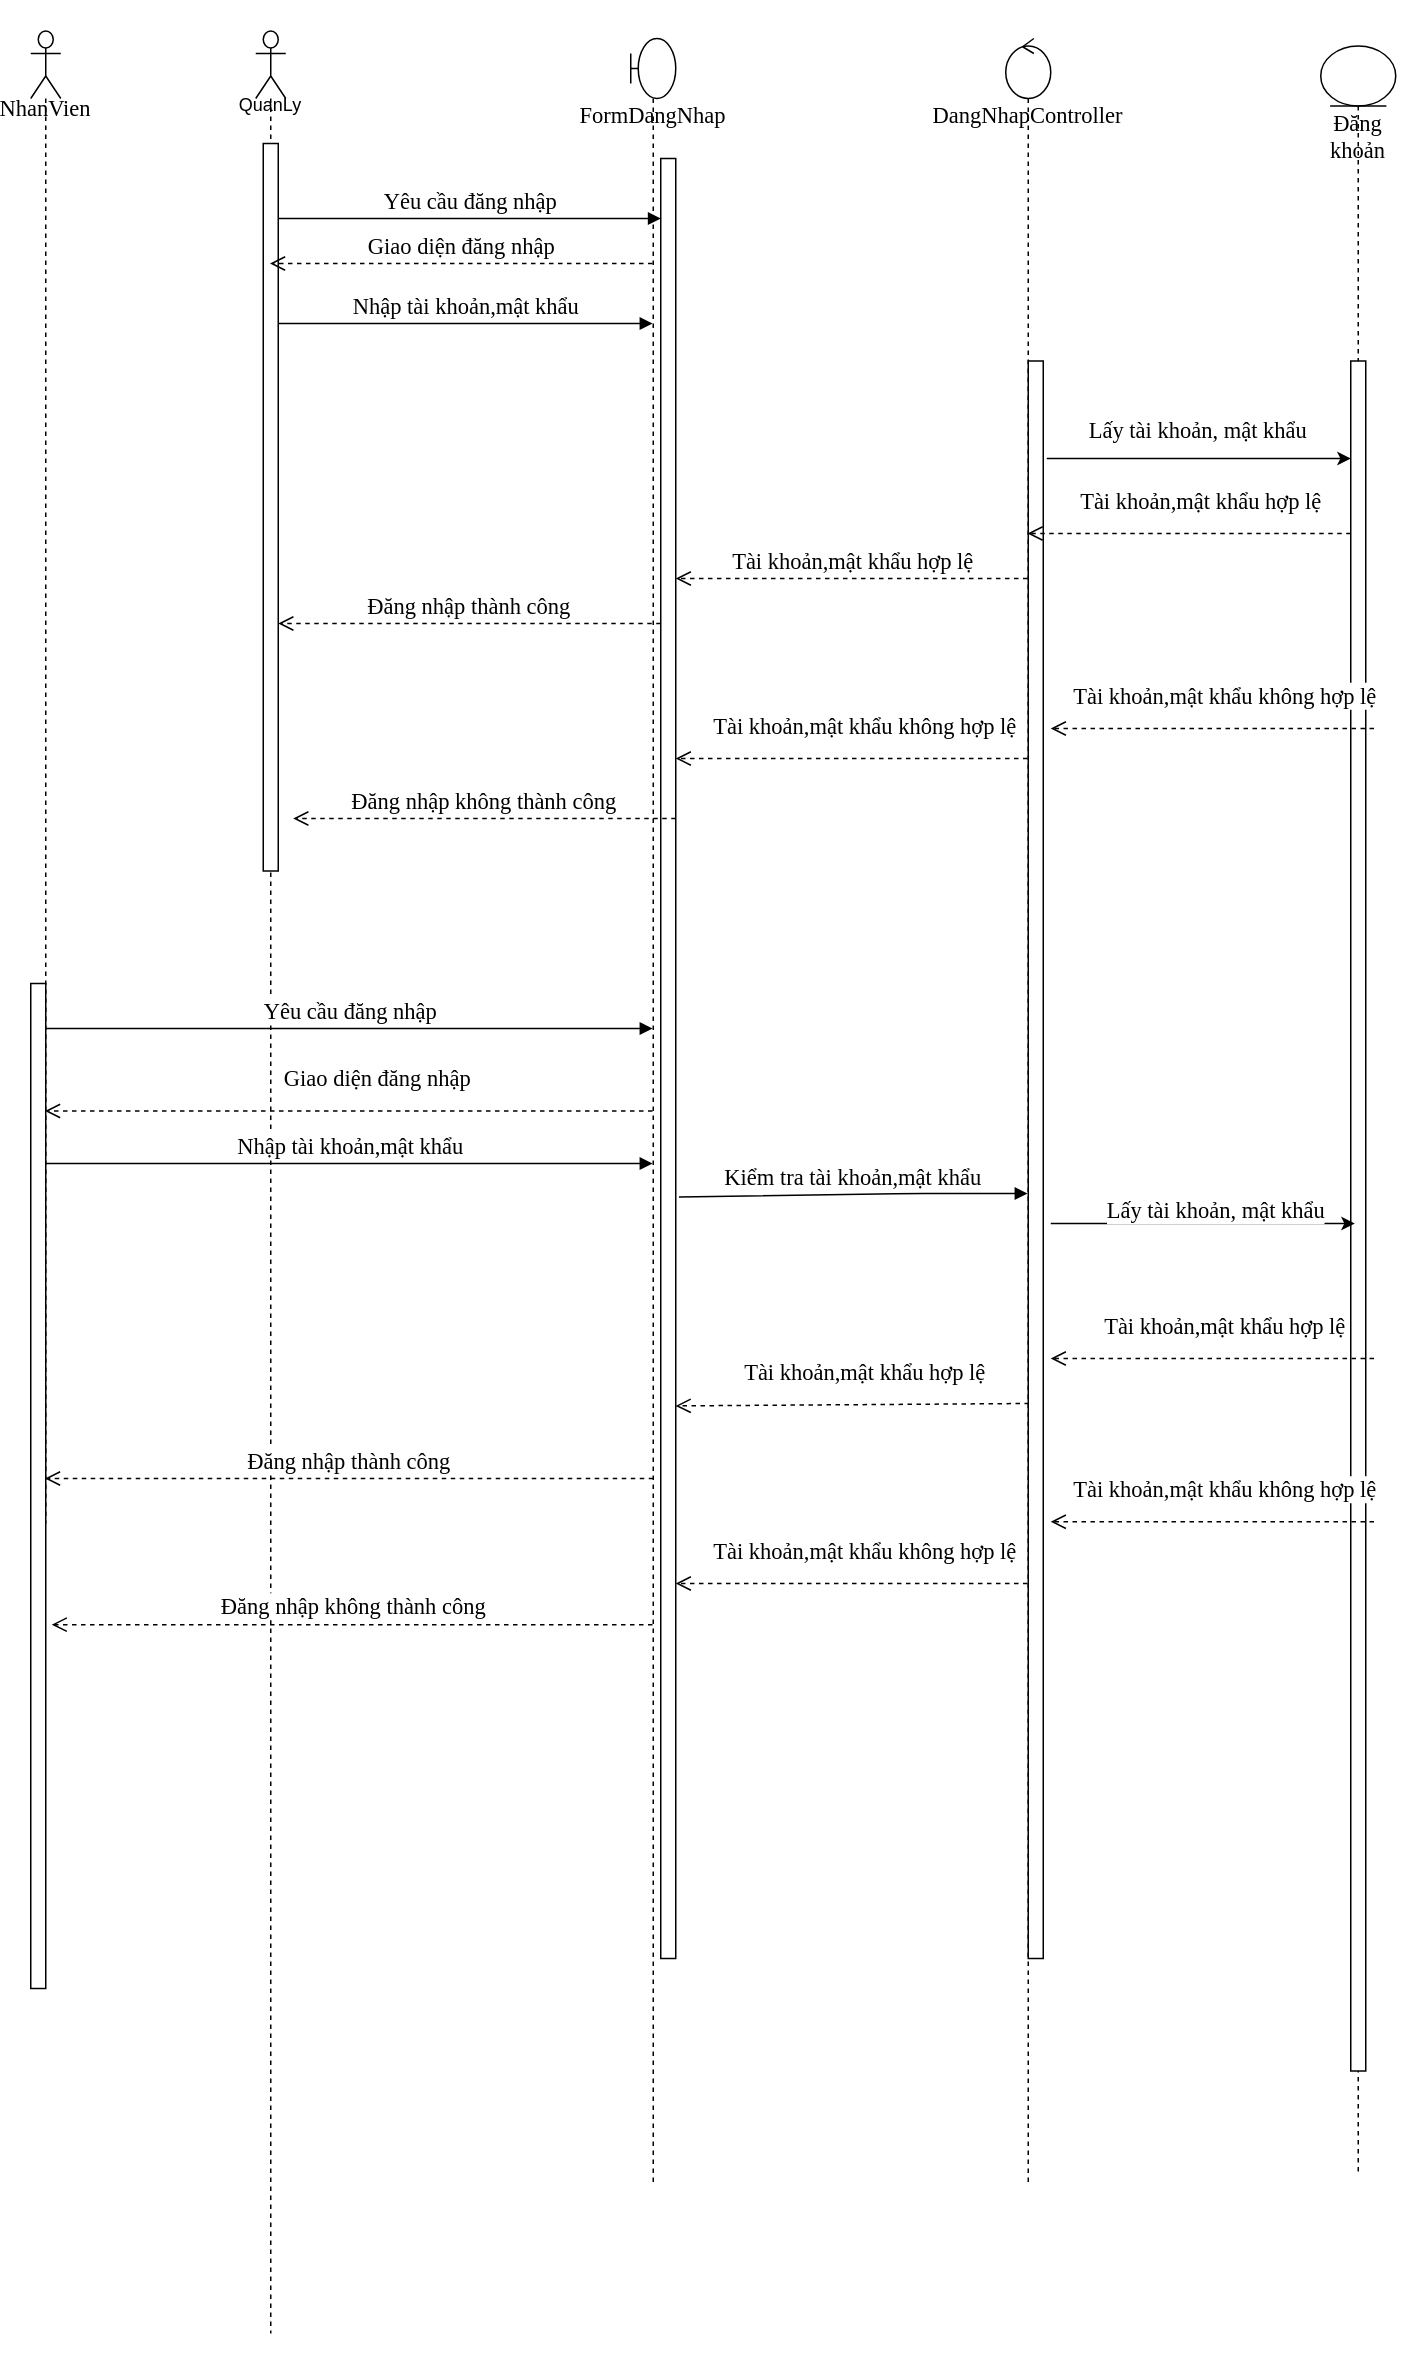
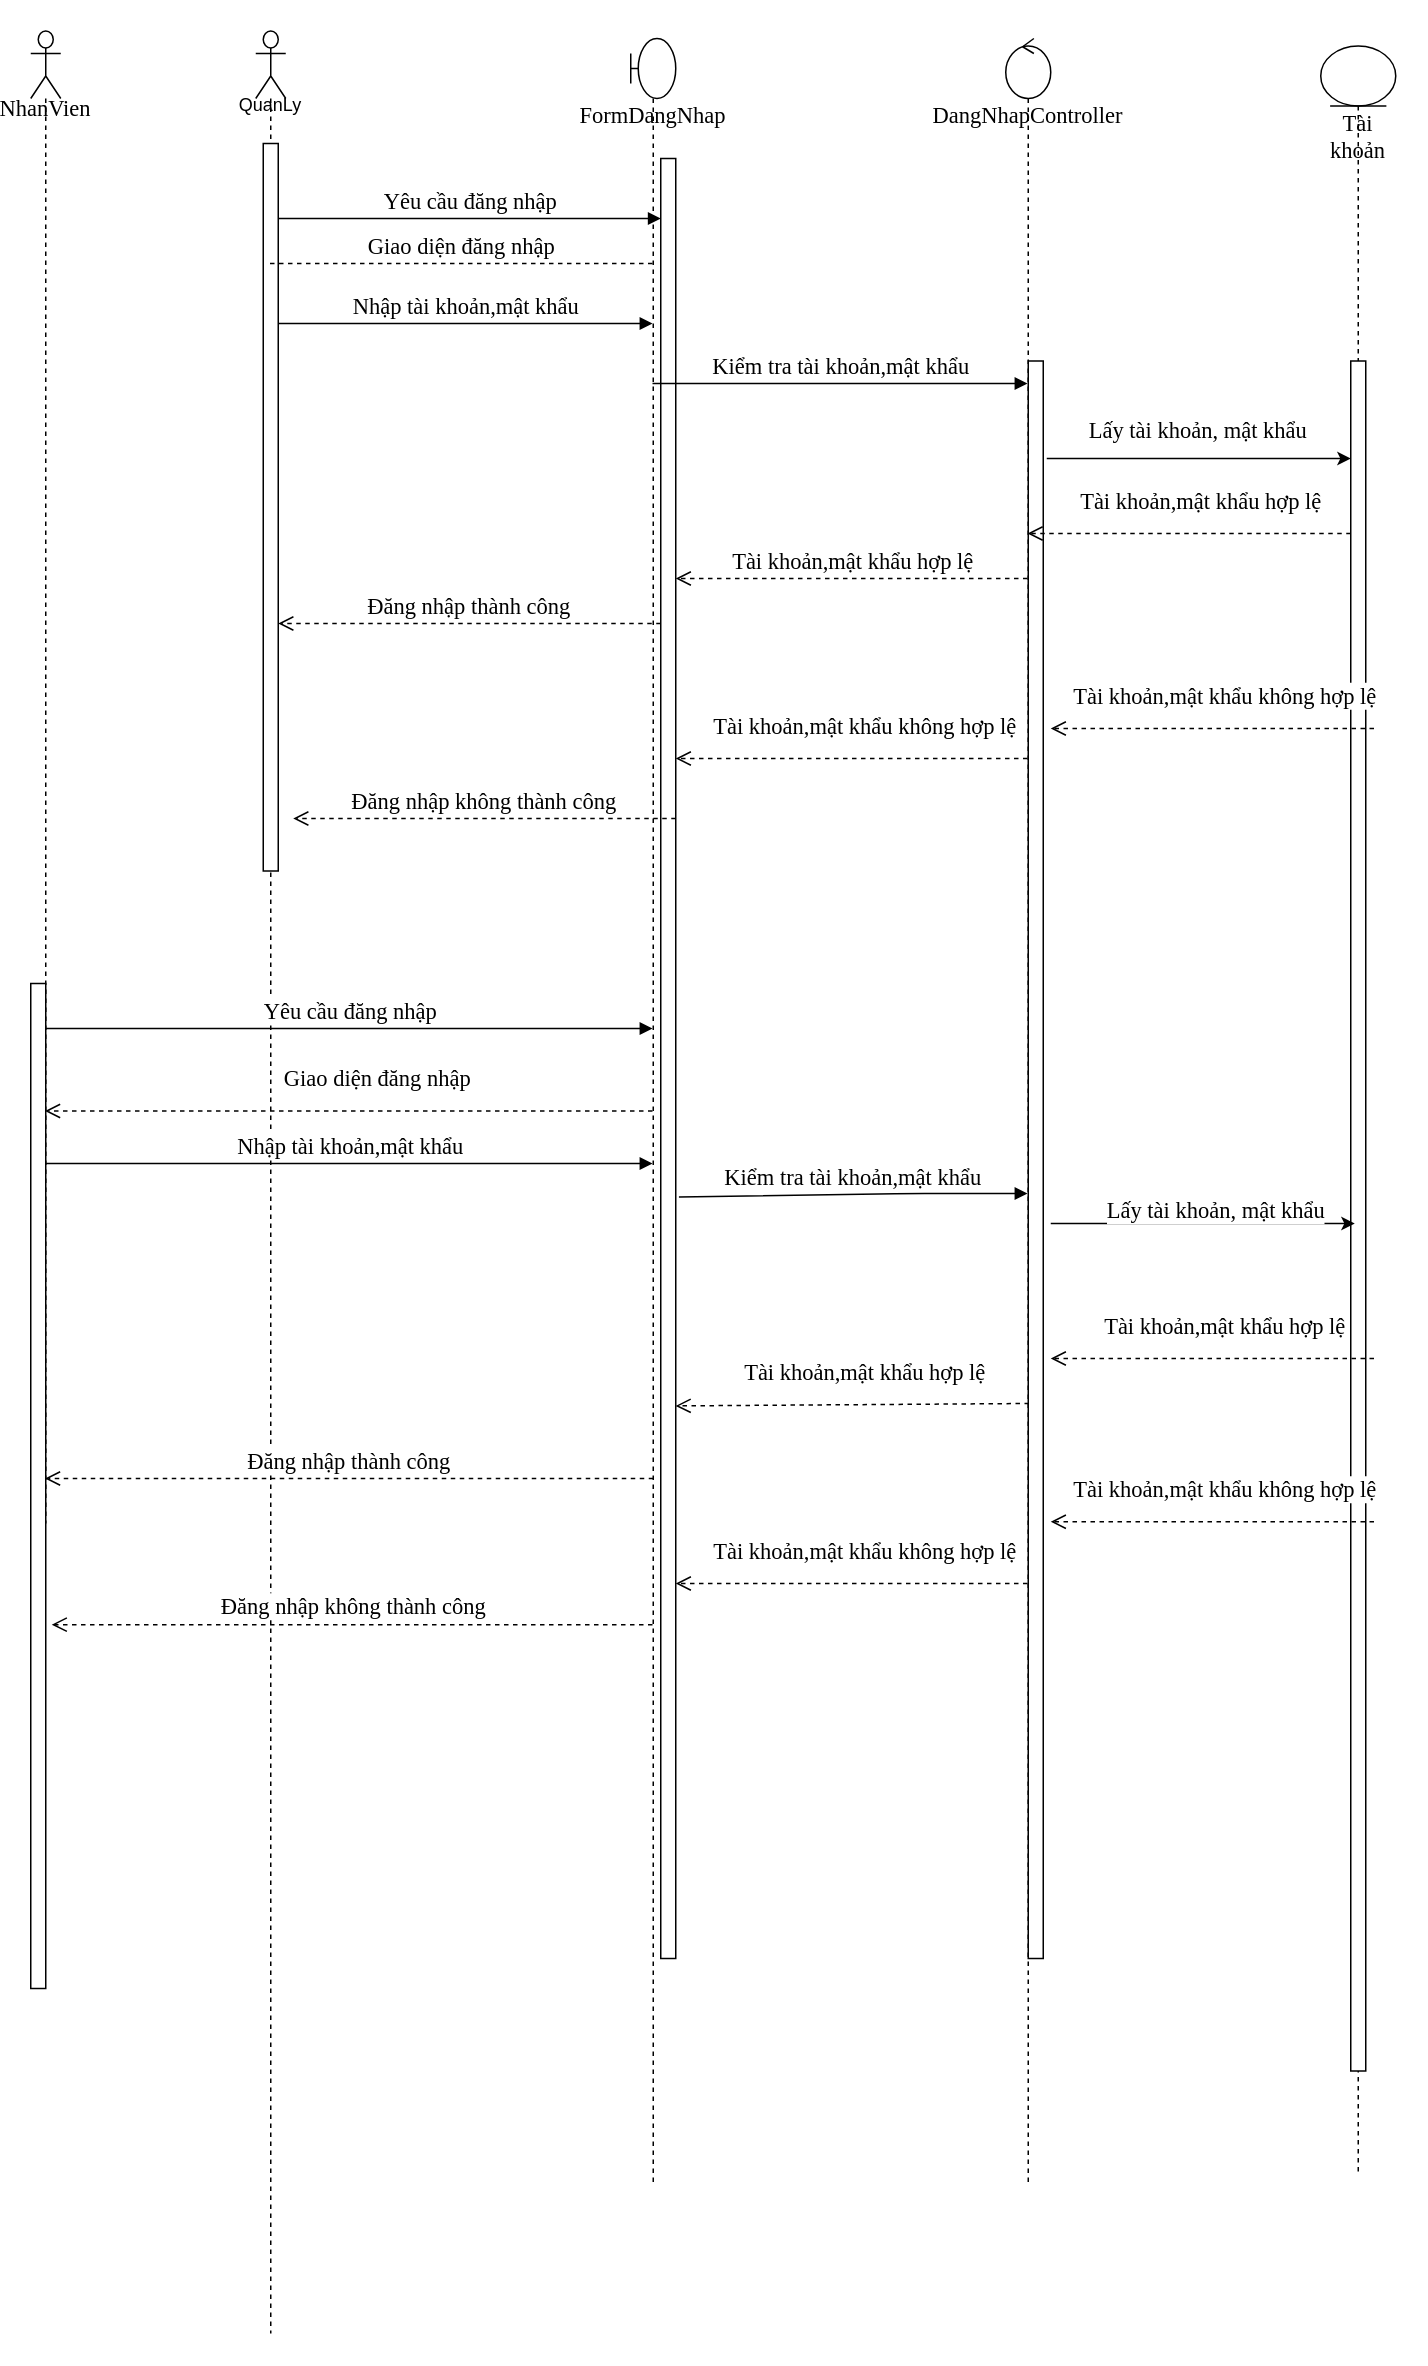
node "Đăng khoản": label "Đăng khoản" -> "Tài khoản"
edge "FormDangNhap" -> "QuanLy": arrowhead open -> none
edge "FormDangNhap" -> "DangNhapController": added, label "Kiểm tra tài khoản,mật khẩu"
